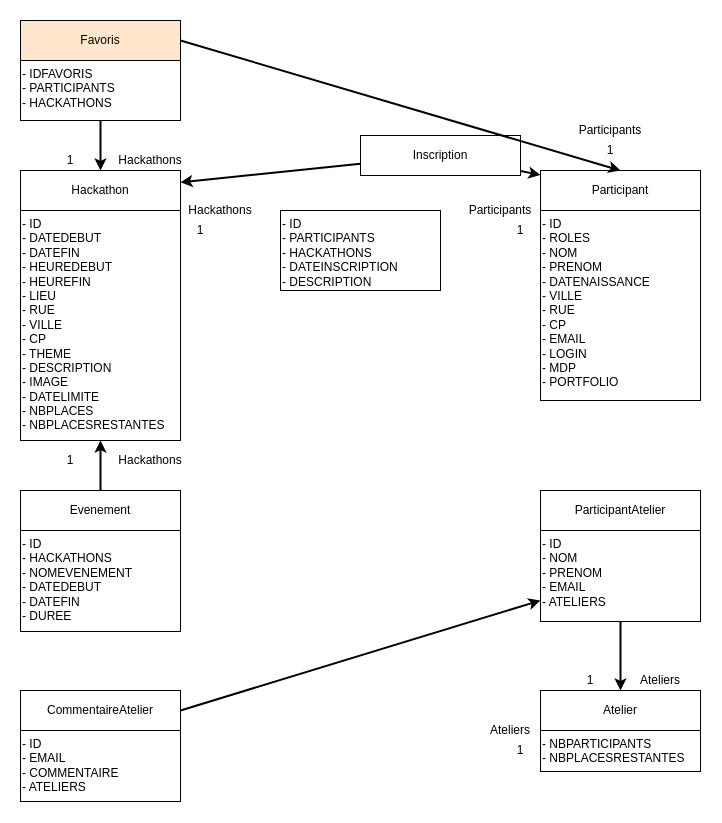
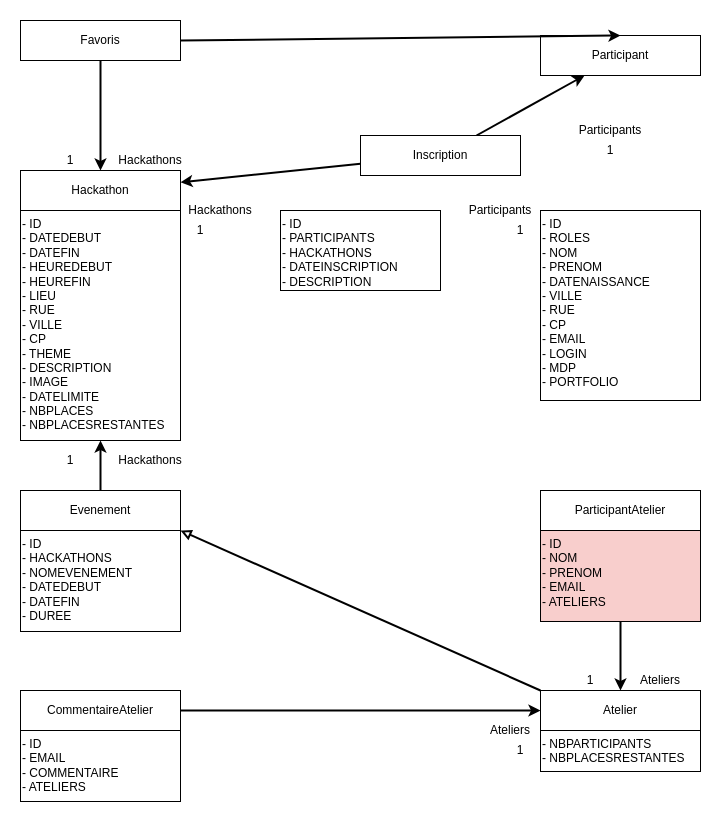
node "Favoris": fillcolor #ffe6cc -> #ffffff
node "- IDFAVORIS - PARTICIPANTS - HACKATHONS": removed
node "Participant": moved (621, 191) -> (621, 56)
node "- ID - NOM - PRENOM - EMAIL - ATELIERS": fillcolor #ffffff -> #f8cecc
edge "Atelier" -> "Evenement": added
edge "CommentaireAtelier" -> "- ID - NOM - PRENOM - EMAIL - ATELIERS": now "CommentaireAtelier" -> "Atelier"
